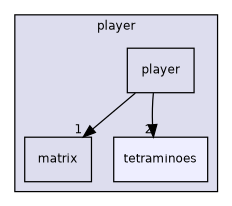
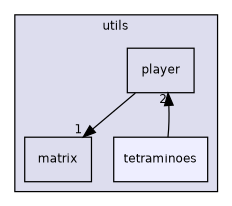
cluster "player": label "player" -> "utils"
edge "player" -> "tetraminoes": reversed
